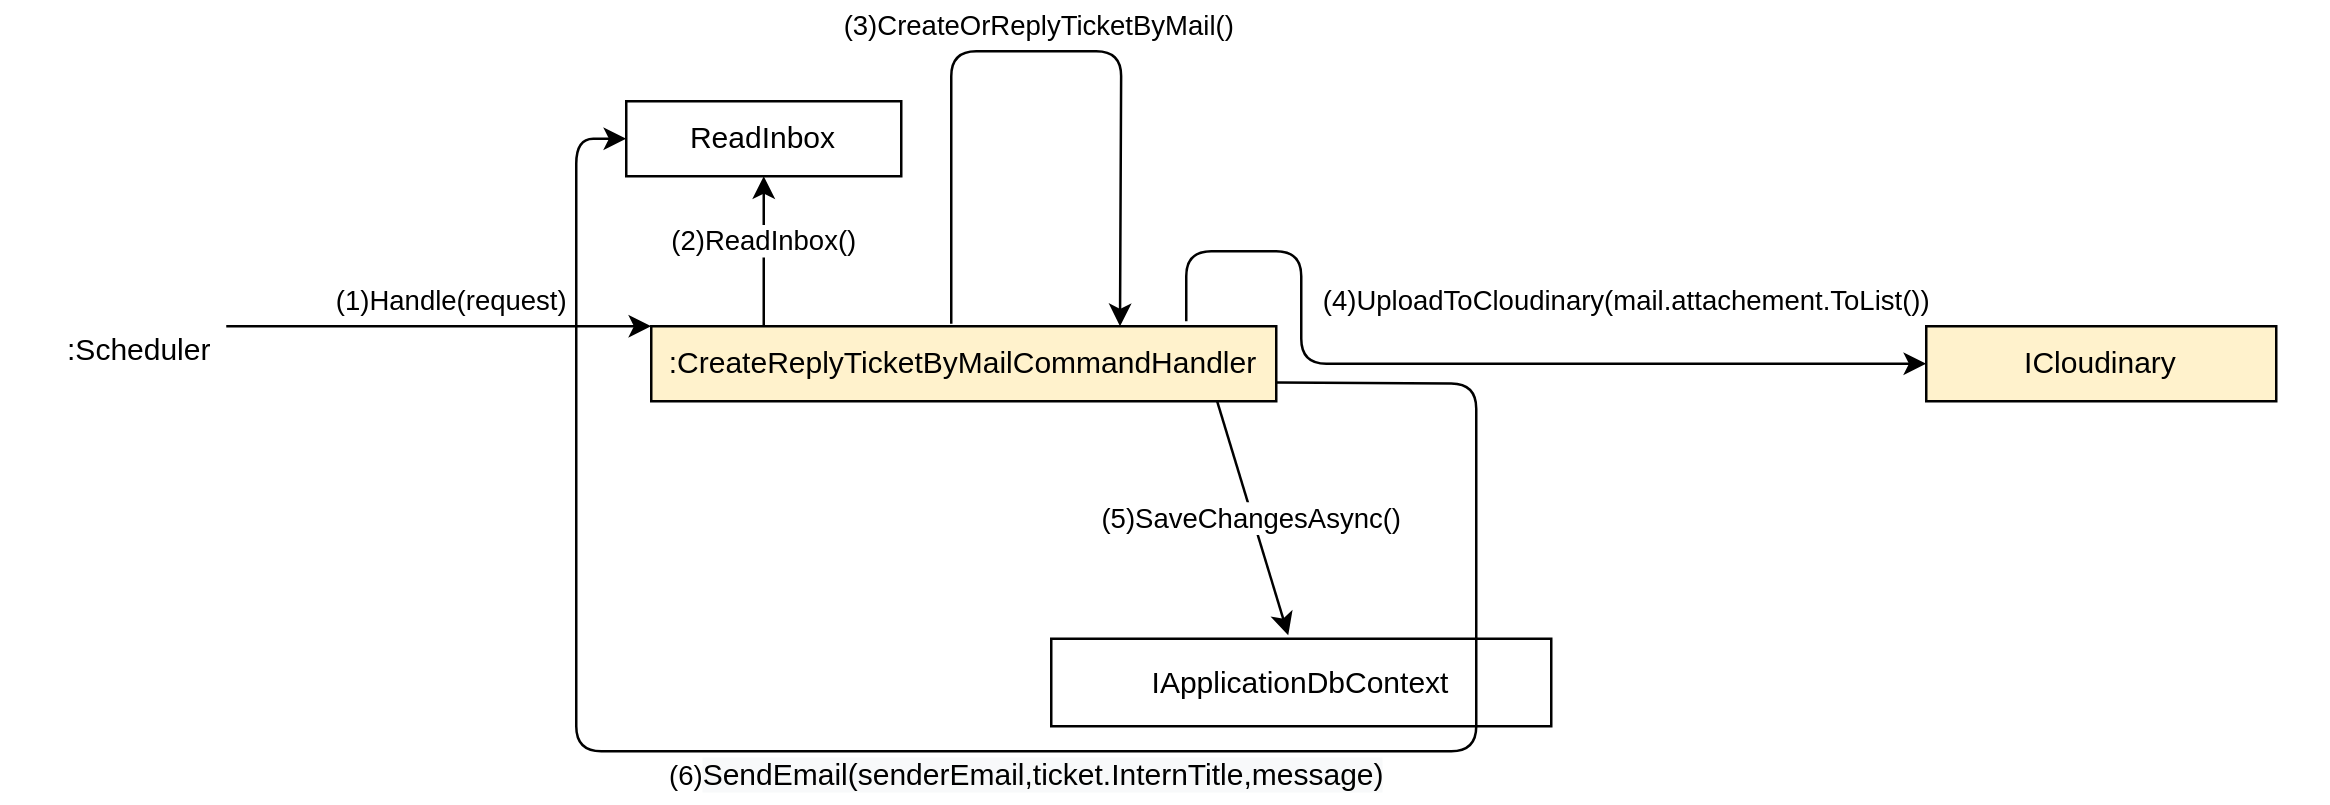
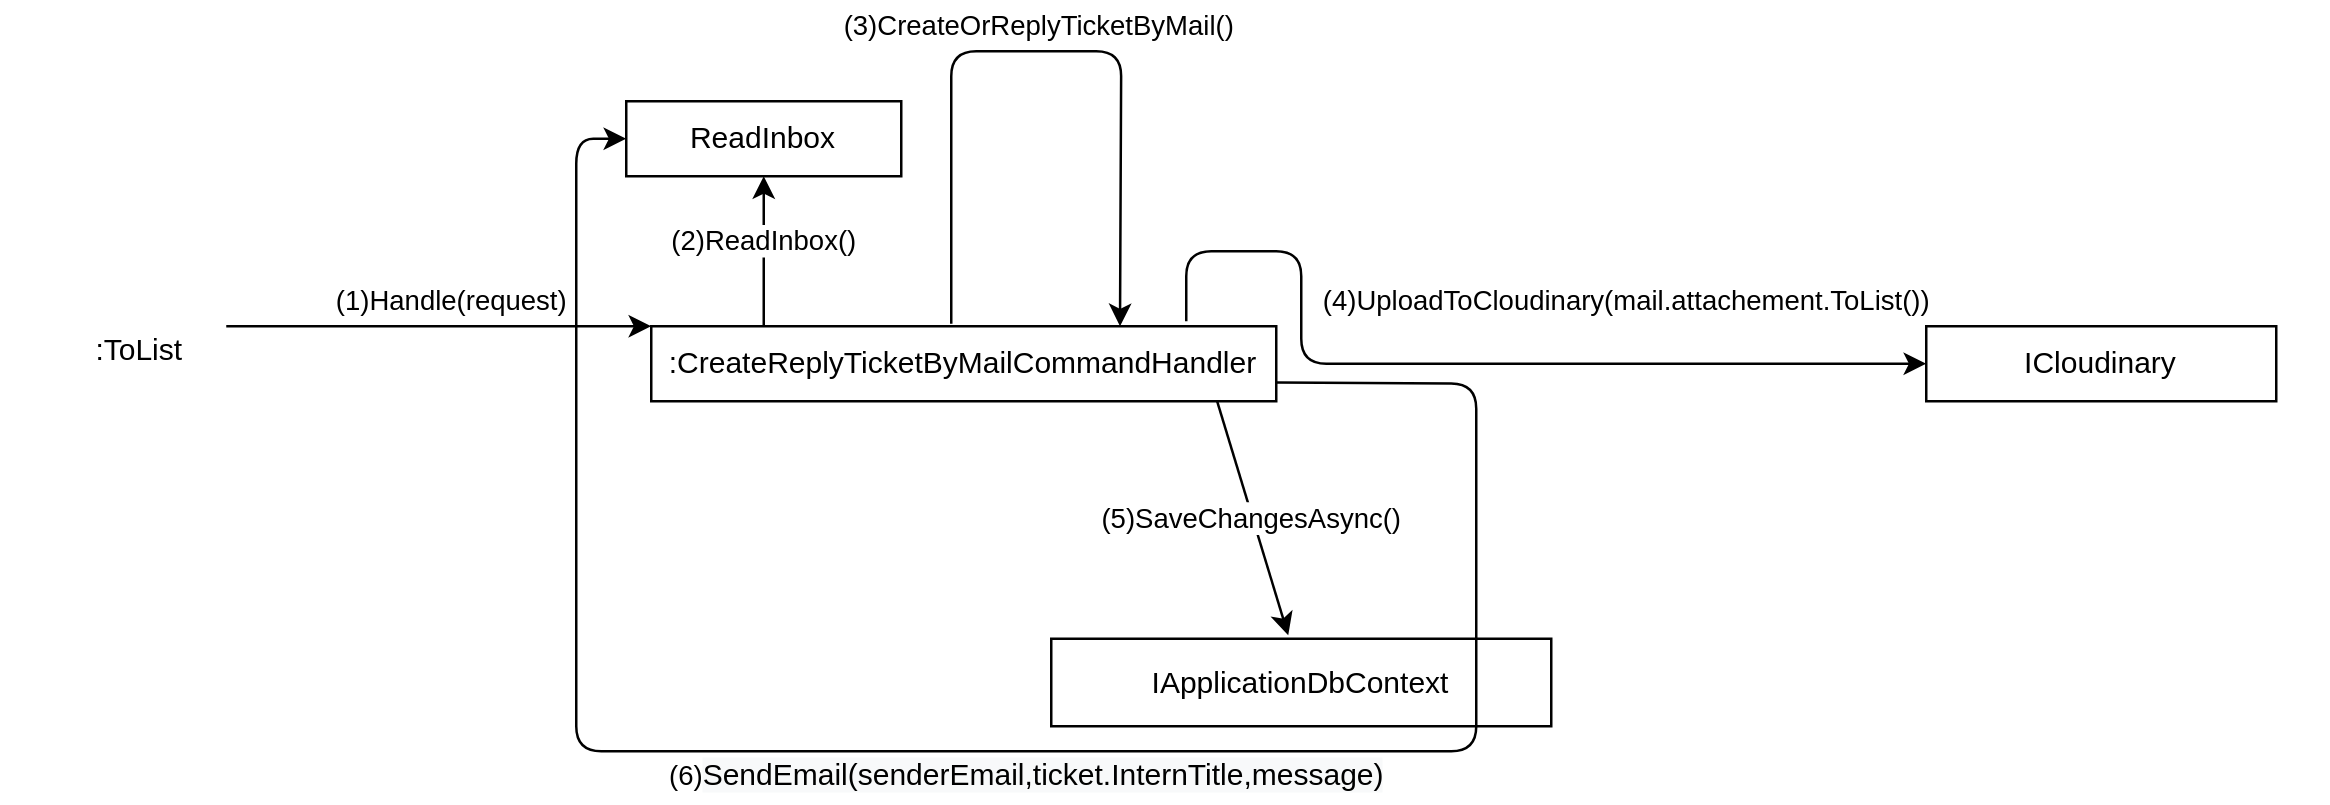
node ":Scheduler": label ":Scheduler" -> ":ToList"
node ":CreateReplyTicketByMailCommandHandler": fillcolor #fff2cc -> #ffffff
node "ICloudinary": fillcolor #fff2cc -> #ffffff
